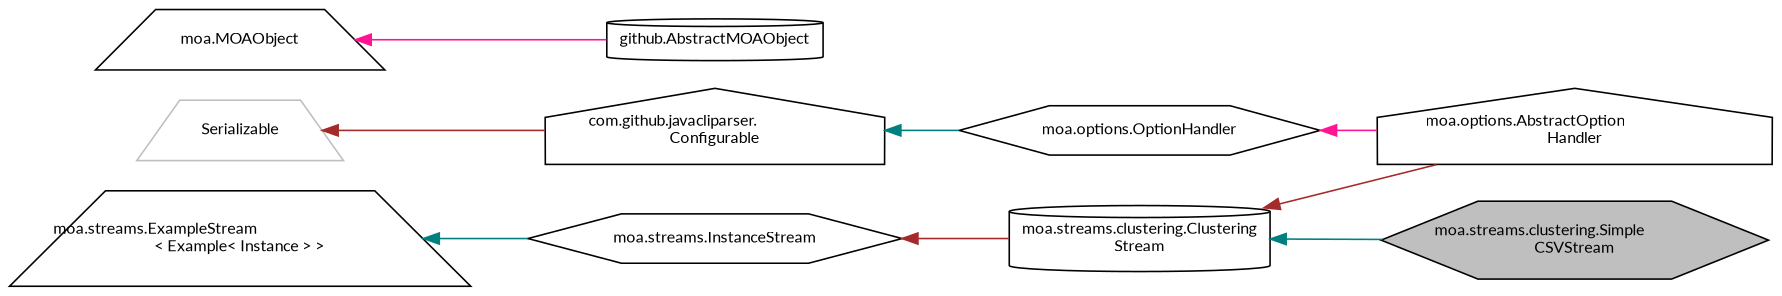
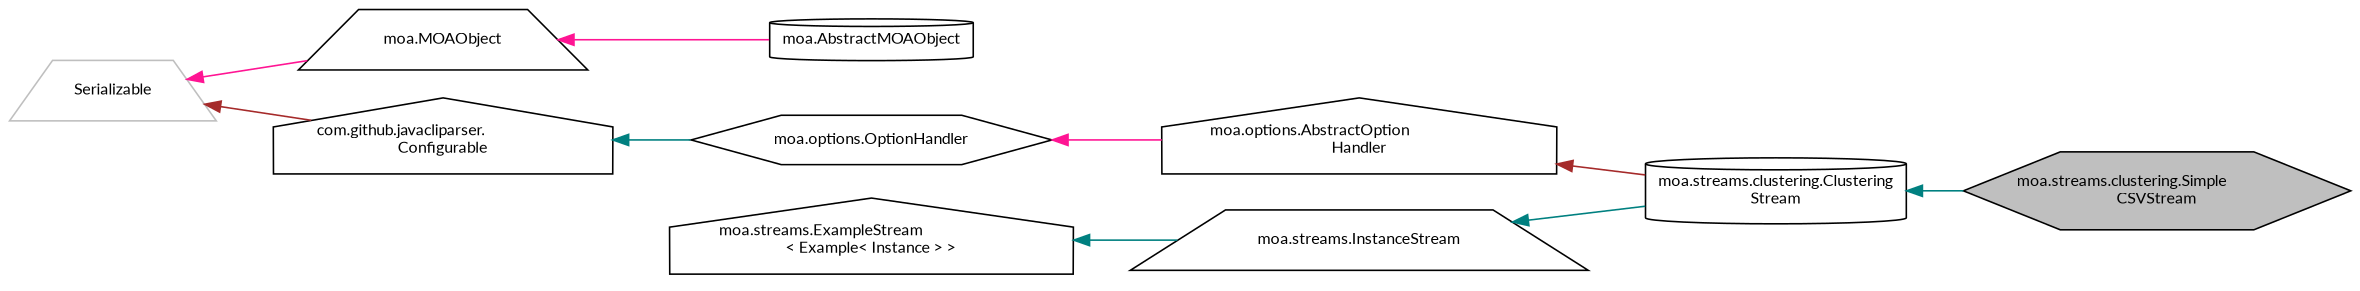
node "github.AbstractMOAObject": label "github.AbstractMOAObject" -> "moa.AbstractMOAObject"
edge "moa.MOAObject" -> "Serializable": added
edge "moa.options.AbstractOption Handler" -> "moa.streams.clustering.Clustering Stream": reversed
node "moa.streams.ExampleStream < Example< Instance > >": shape trapezium -> house
node "moa.streams.InstanceStream": shape hexagon -> trapezium
edge "moa.streams.clustering.Clustering Stream" -> "moa.streams.InstanceStream": color brown -> teal
